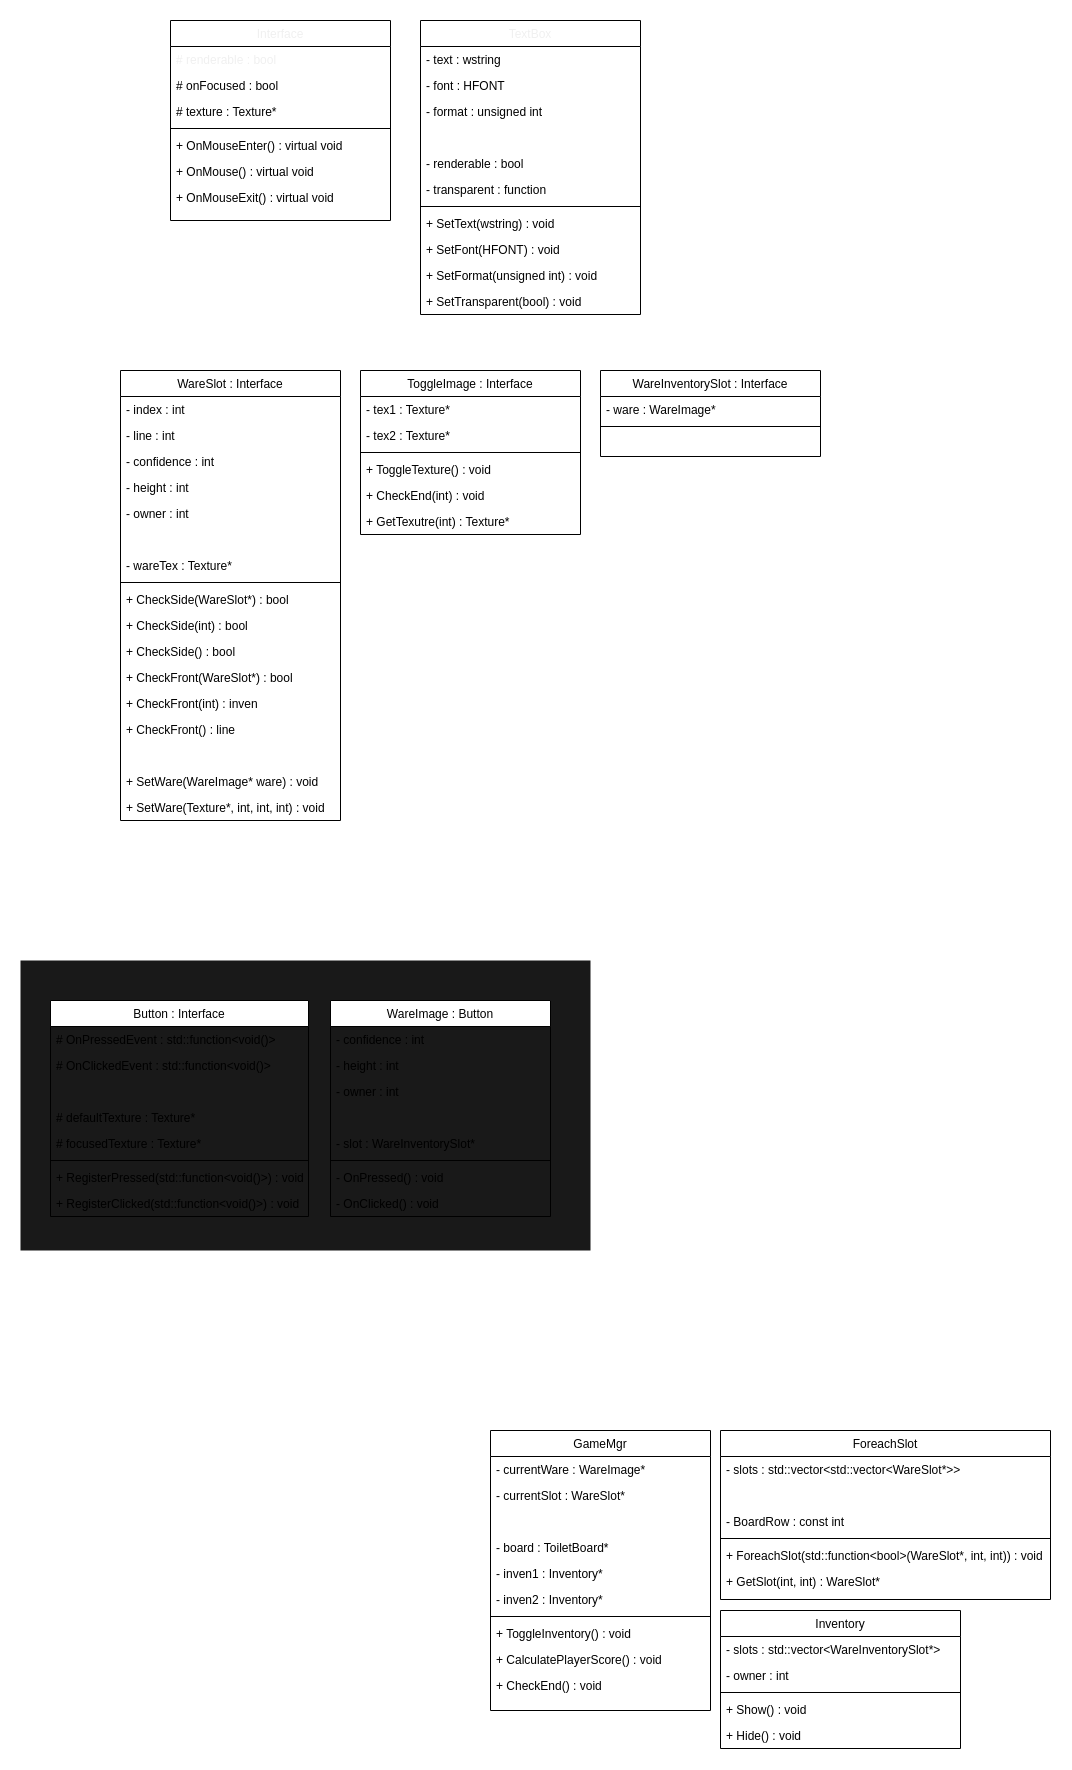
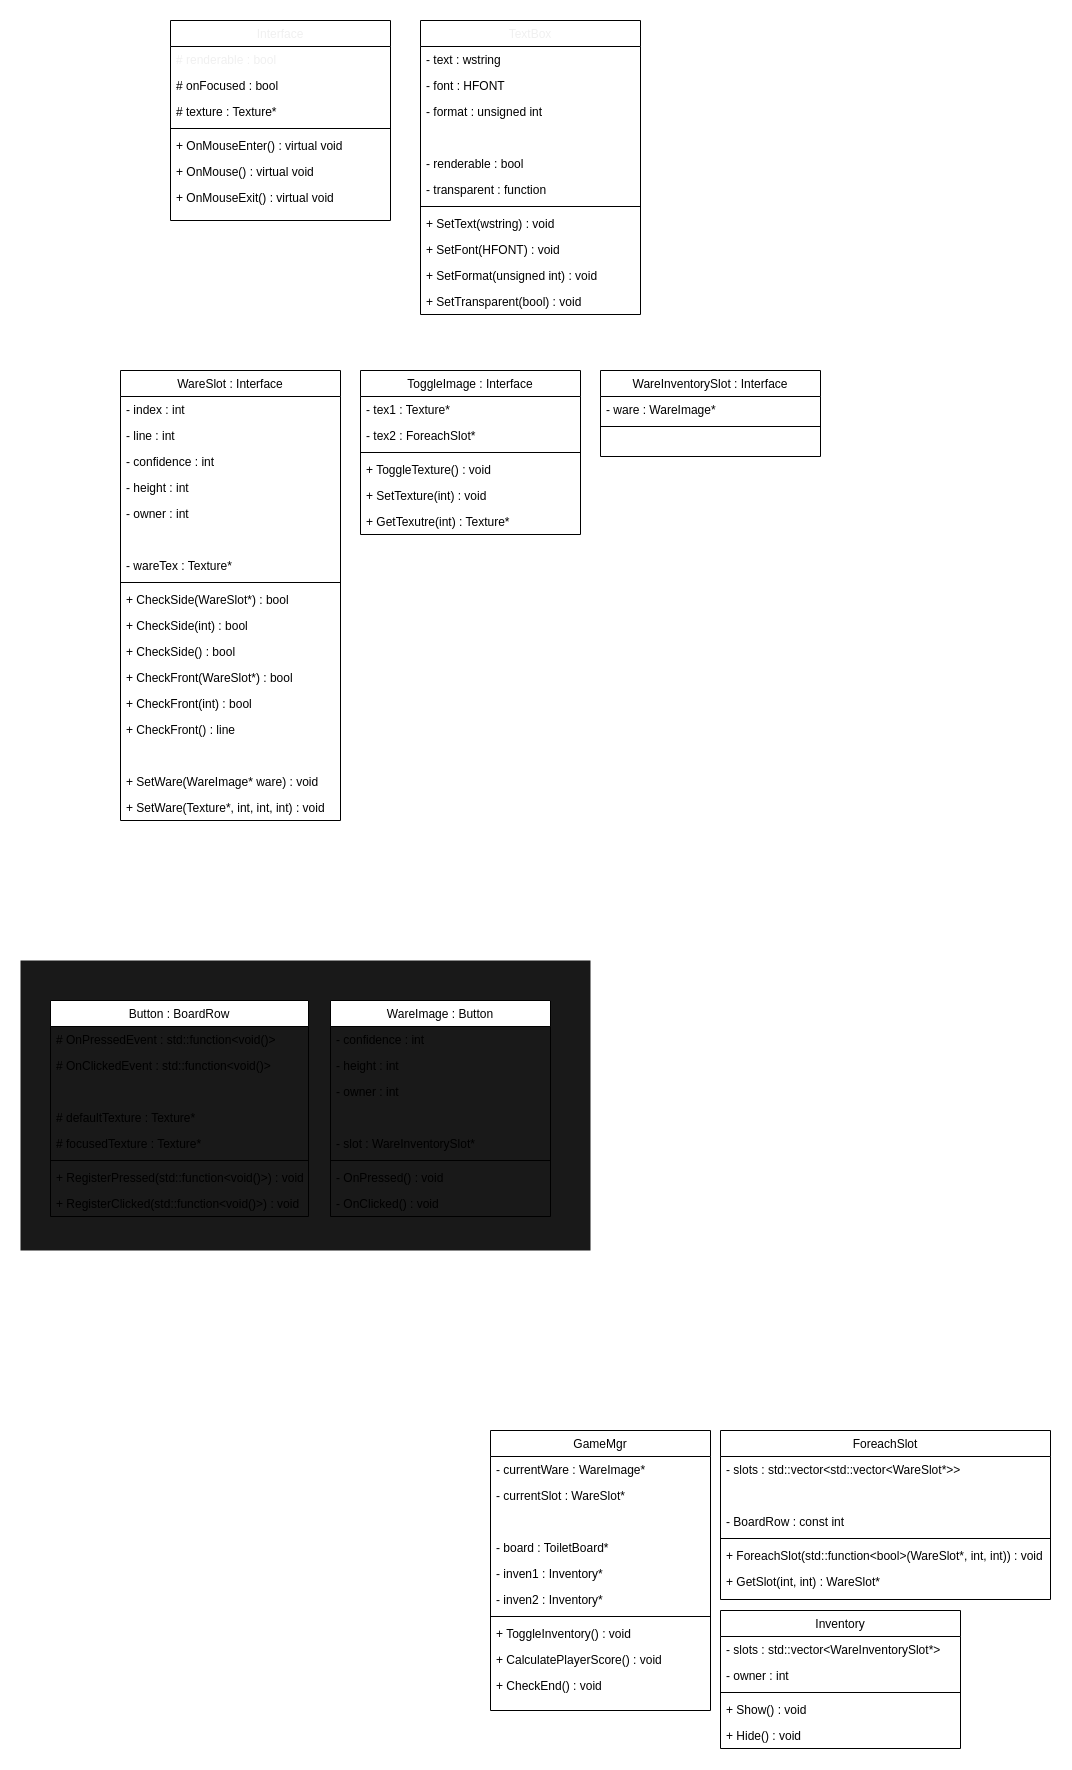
node "- tex2 : Texture*": label "- tex2 : Texture*" -> "- tex2 : ForeachSlot*"
node "+ CheckEnd(int) : void": label "+ CheckEnd(int) : void" -> "+ SetTexture(int) : void"
node "+ CheckFront(int) : inven": label "+ CheckFront(int) : inven" -> "+ CheckFront(int) : bool"
node "Button : Interface": label "Button : Interface" -> "Button : BoardRow"
